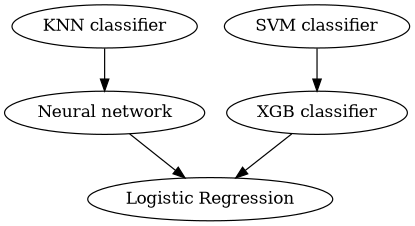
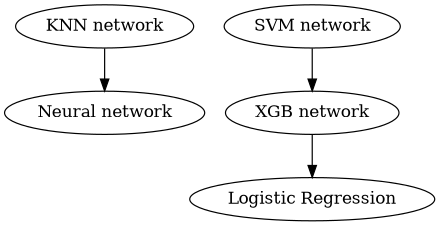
node "KNN classifier": label "KNN classifier" -> "KNN network"
node "SVM classifier": label "SVM classifier" -> "SVM network"
node "XGB classifier": label "XGB classifier" -> "XGB network"
edge "Neural network" -> "Logistic Regression": removed
